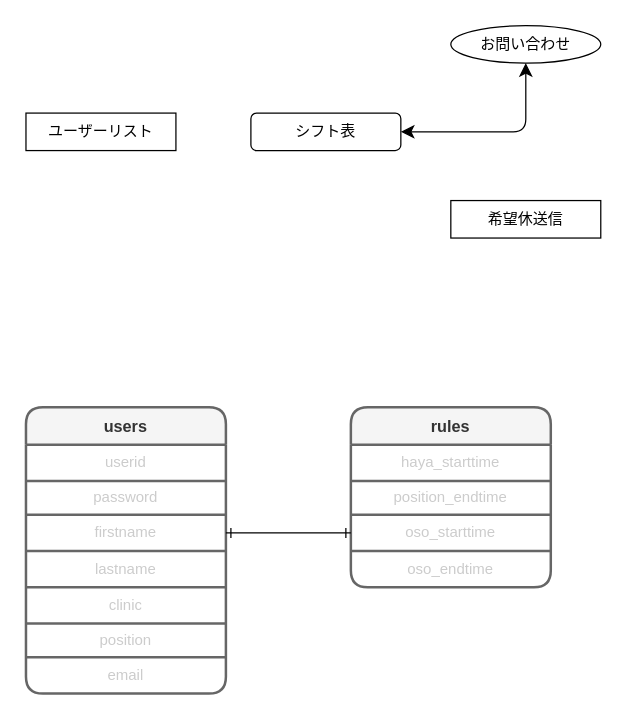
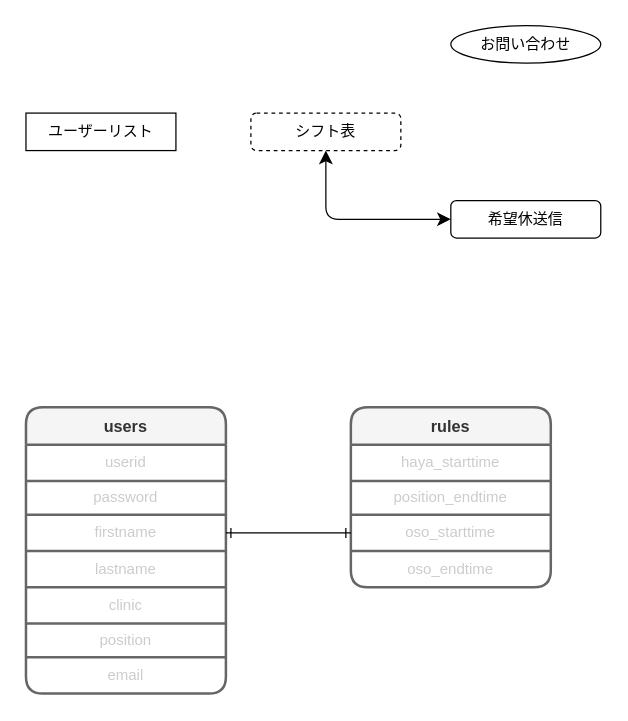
node "シフト表": style solid -> dashed
edge "お問い合わせ" -- "シフト表": removed
edge "シフト表" -- "希望休送信": added
node "希望休送信": shape rectangle -> rounded rectangle
